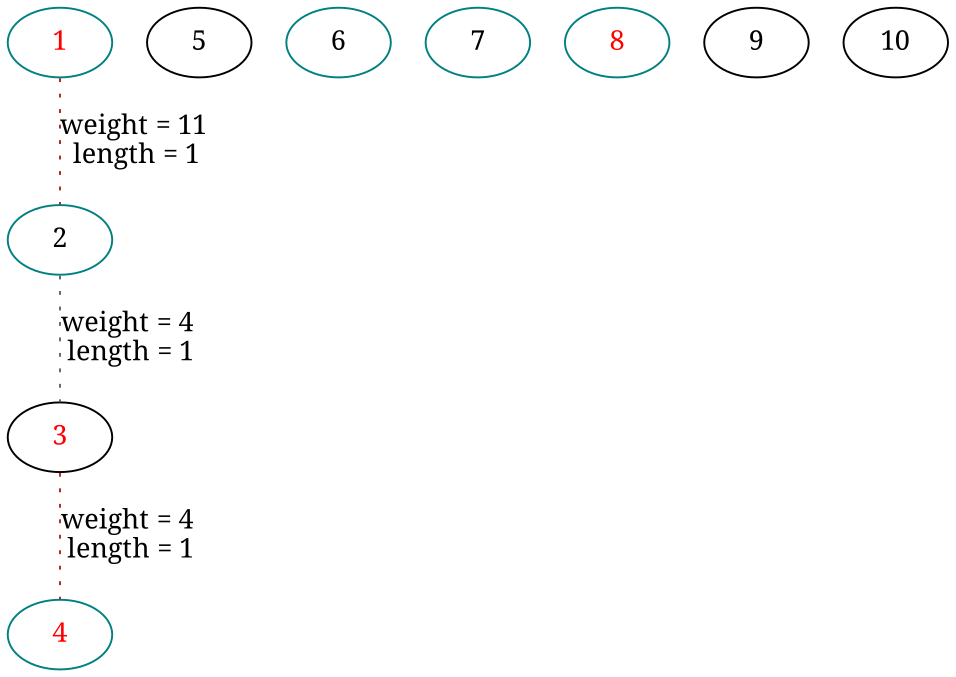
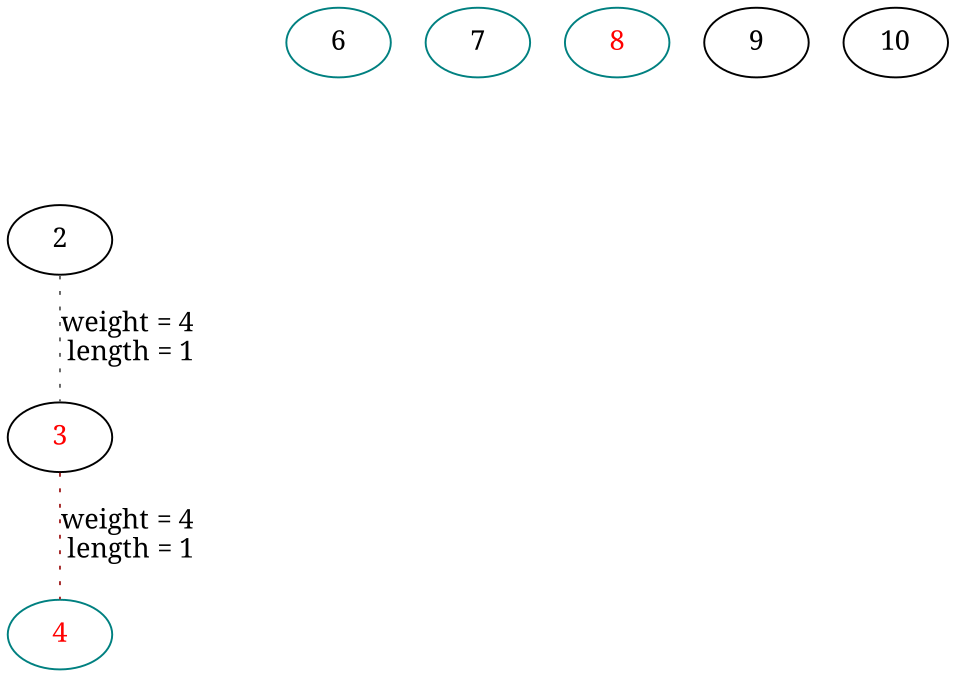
node "1": removed
node "5": removed
node "2": color teal -> black
